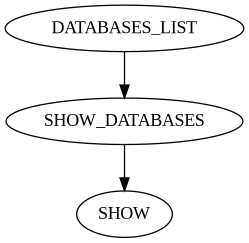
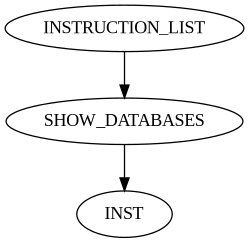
node "DATABASES_LIST": label "DATABASES_LIST" -> "INSTRUCTION_LIST"
node "SHOW": label "SHOW" -> "INST"
